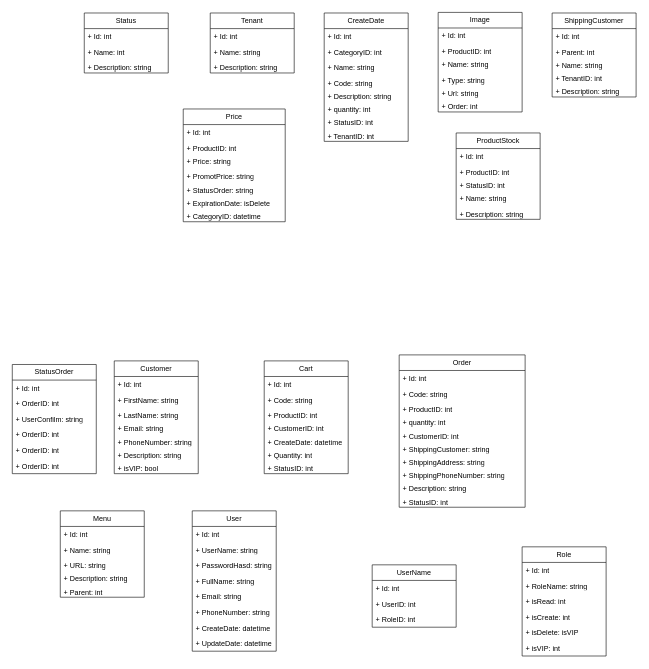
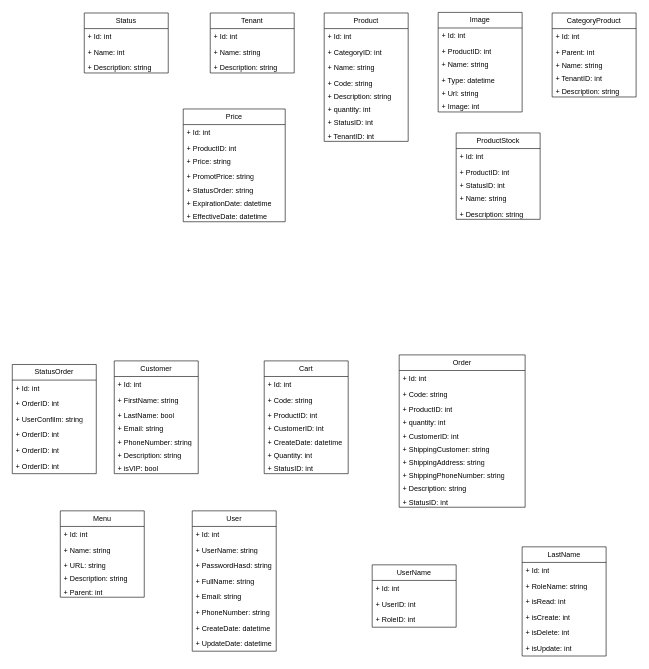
node "CreateDate": label "CreateDate" -> "Product"
node "ShippingCustomer": label "ShippingCustomer" -> "CategoryProduct"
node "+ Type: string": label "+ Type: string" -> "+ Type: datetime"
node "+ Order: int": label "+ Order: int" -> "+ Image: int"
node "+ ExpirationDate: isDelete": label "+ ExpirationDate: isDelete" -> "+ ExpirationDate: datetime"
node "+ CategoryID: datetime": label "+ CategoryID: datetime" -> "+ EffectiveDate: datetime"
node "+ LastName: string": label "+ LastName: string" -> "+ LastName: bool"
node "Role": label "Role" -> "LastName"
node "+ isDelete: isVIP": label "+ isDelete: isVIP" -> "+ isDelete: int"
node "+ isVIP: int": label "+ isVIP: int" -> "+ isUpdate: int"
